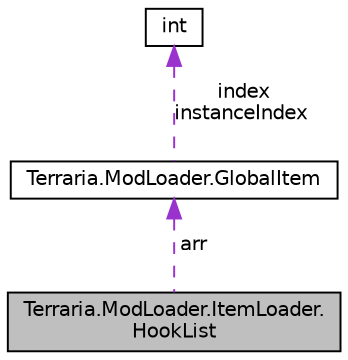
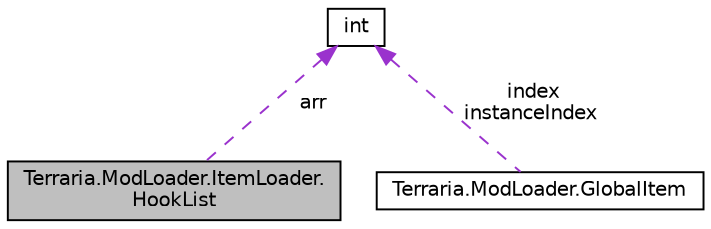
edge "Terraria.ModLoader.ItemLoader. HookList" -> "Terraria.ModLoader.GlobalItem": now "Terraria.ModLoader.ItemLoader. HookList" -> "int"
